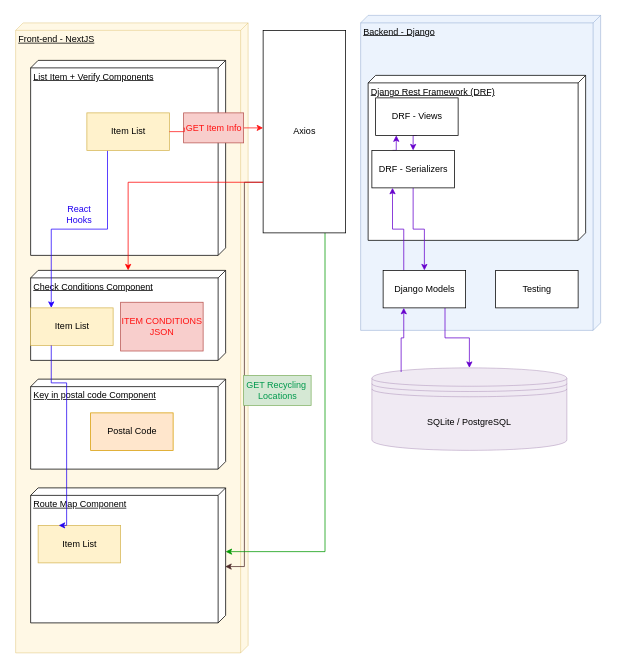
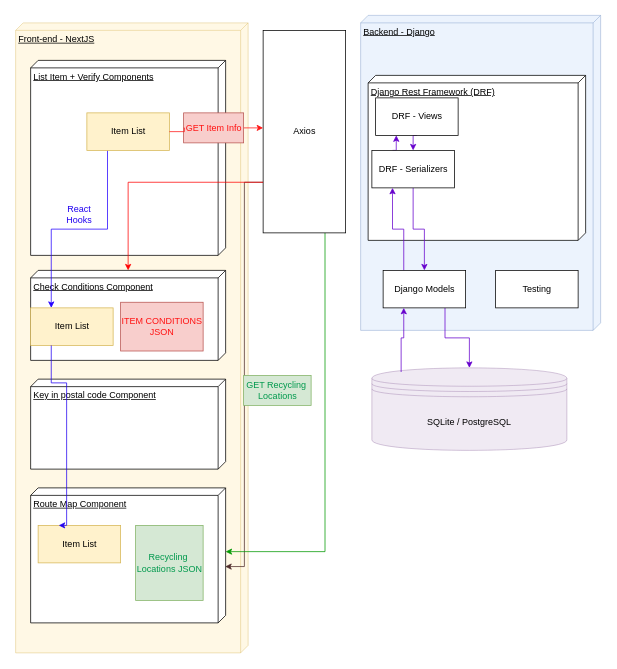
node "Postal Code": removed
node "Recycling Locations JSON": added
